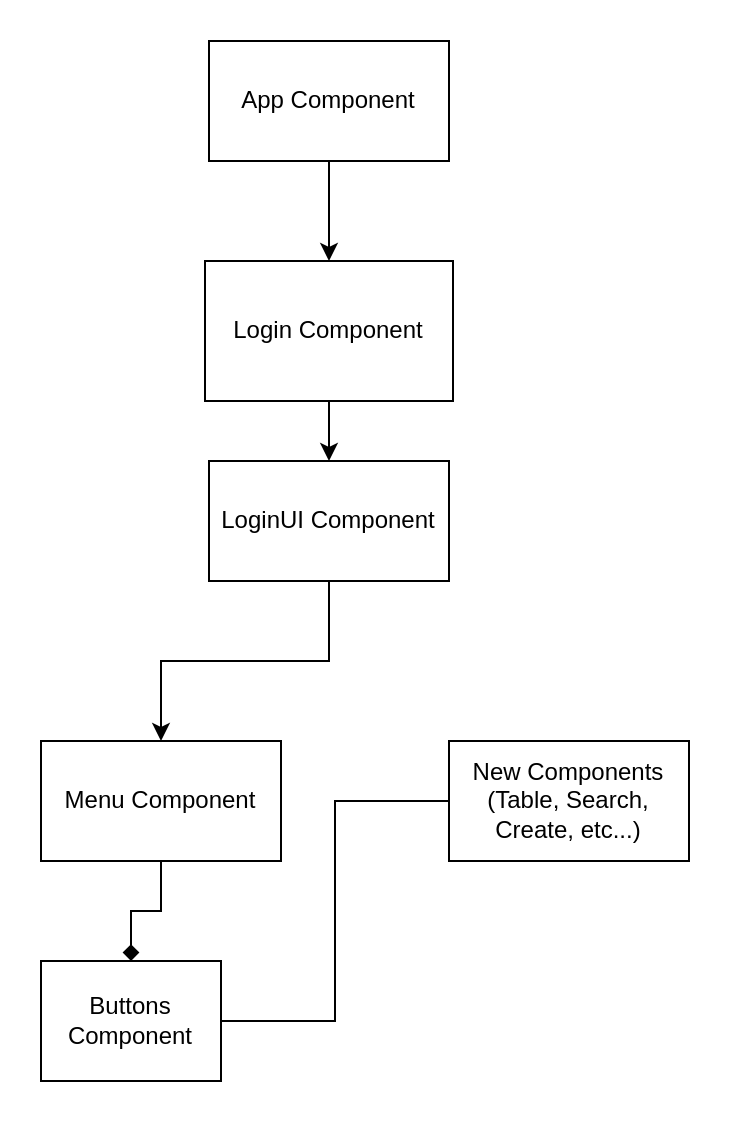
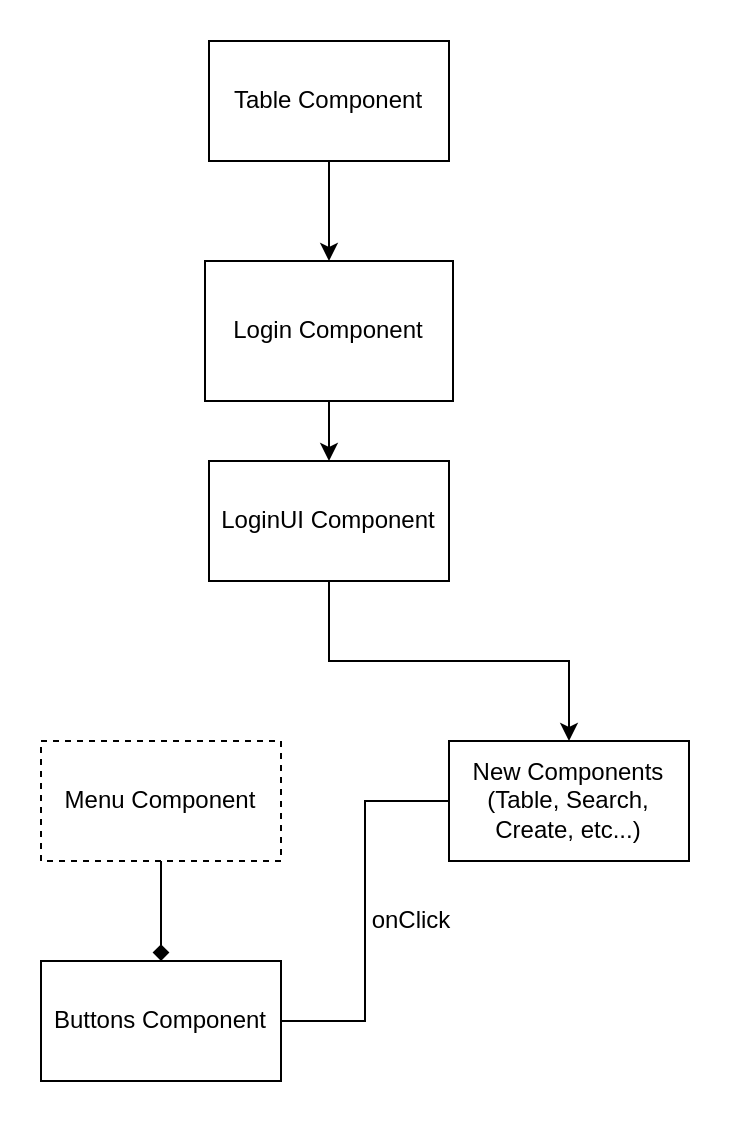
node "App Component": label "App Component" -> "Table Component"
edge "LoginUI Component" -> "Menu Component": removed
edge "LoginUI Component" -> "New Components (Table, Search, Create, etc...)": added
node "Menu Component": style solid -> dashed
node "onClick": added
node "Buttons Component": size 180x120 -> 240x120
